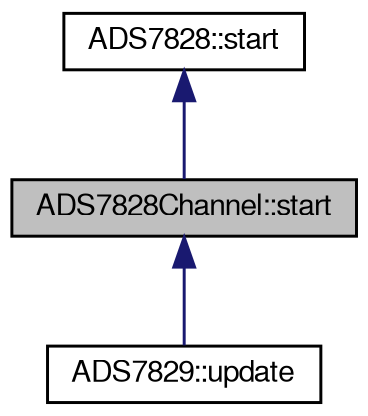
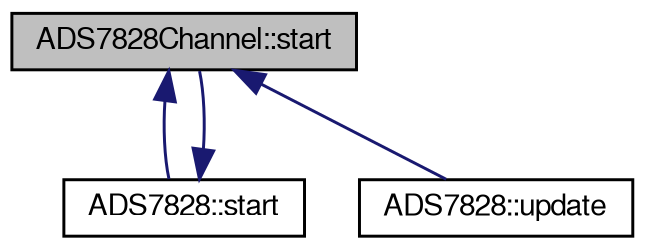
edge "ADS7828::start" -> "ADS7828Channel::start": added
node "ADS7829::update": label "ADS7829::update" -> "ADS7828::update"
